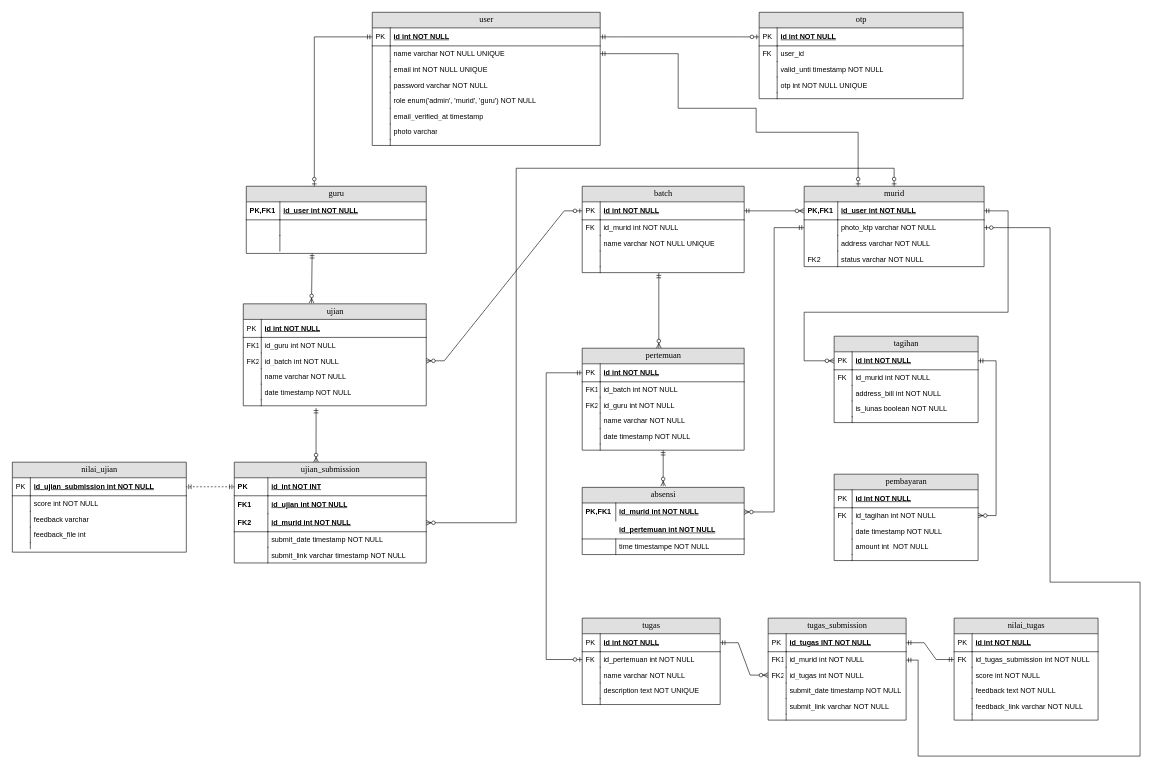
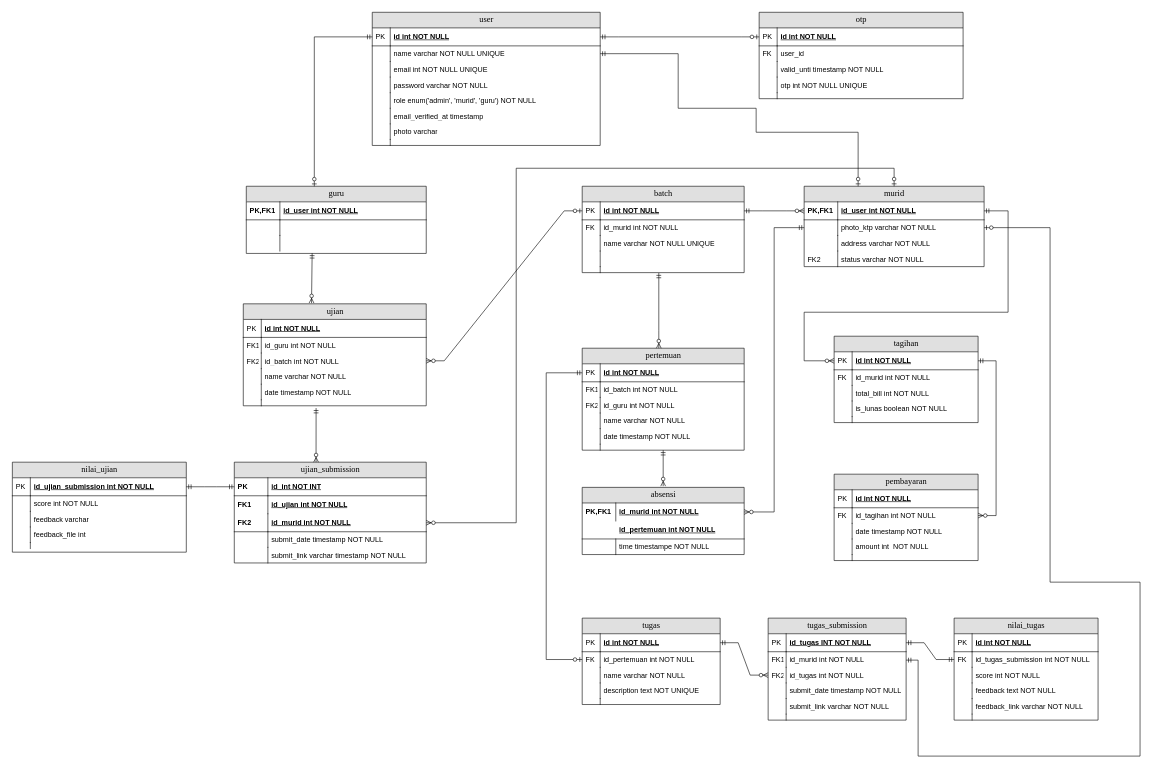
node "address_bill int NOT NULL": label "address_bill int NOT NULL" -> "total_bill int NOT NULL"
edge "id_ujian_submission int NOT NULL" -- "id_int NOT INT": style dashed -> solid
